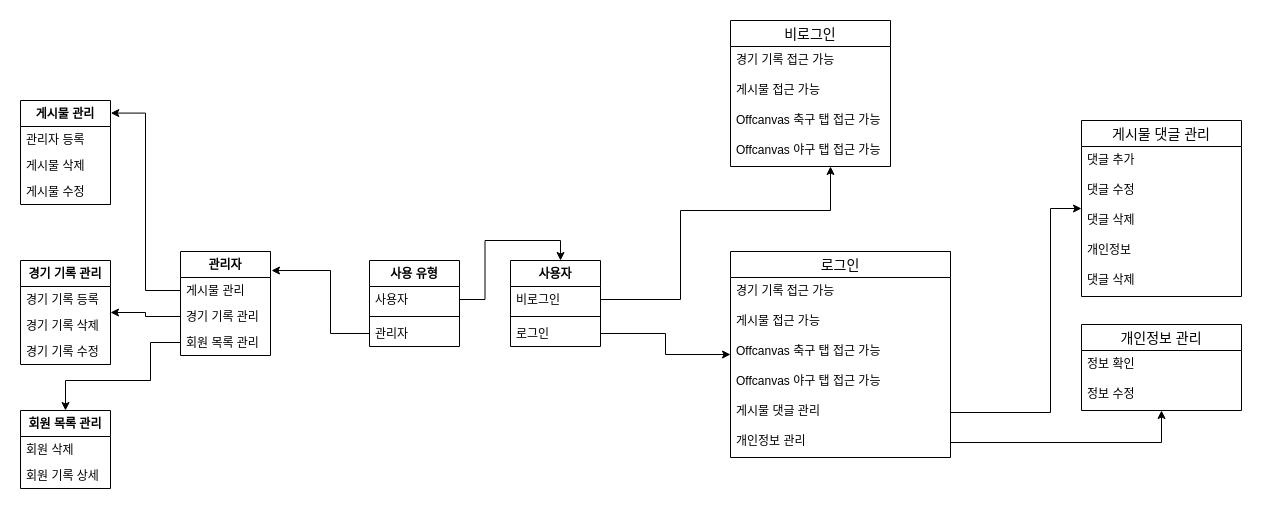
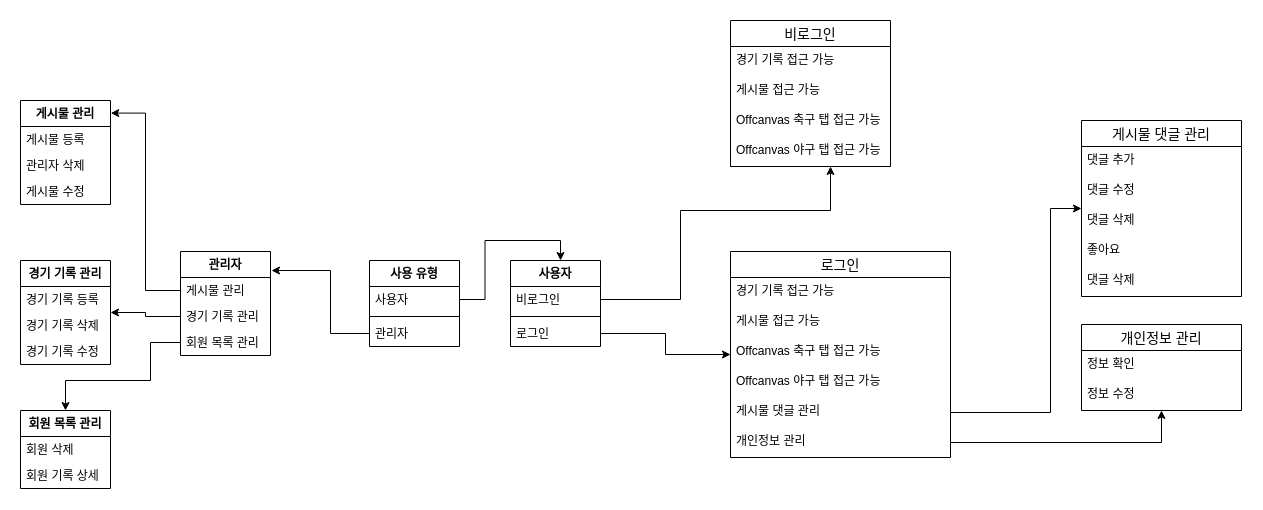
node "관리자 등록": label "관리자 등록" -> "게시물 등록"
node "게시물 삭제": label "게시물 삭제" -> "관리자 삭제"
node "개인정보": label "개인정보" -> "좋아요"
